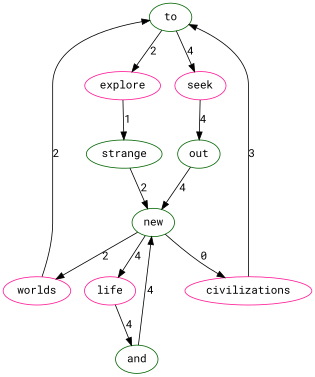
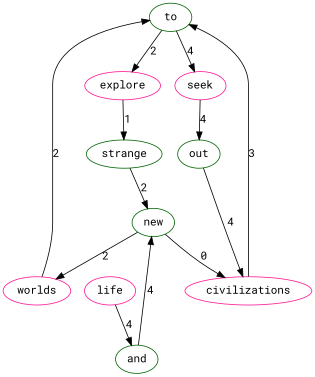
edge "out" -> "new": now "out" -> "civilizations"
edge "new" -> "life": removed, label "4"
